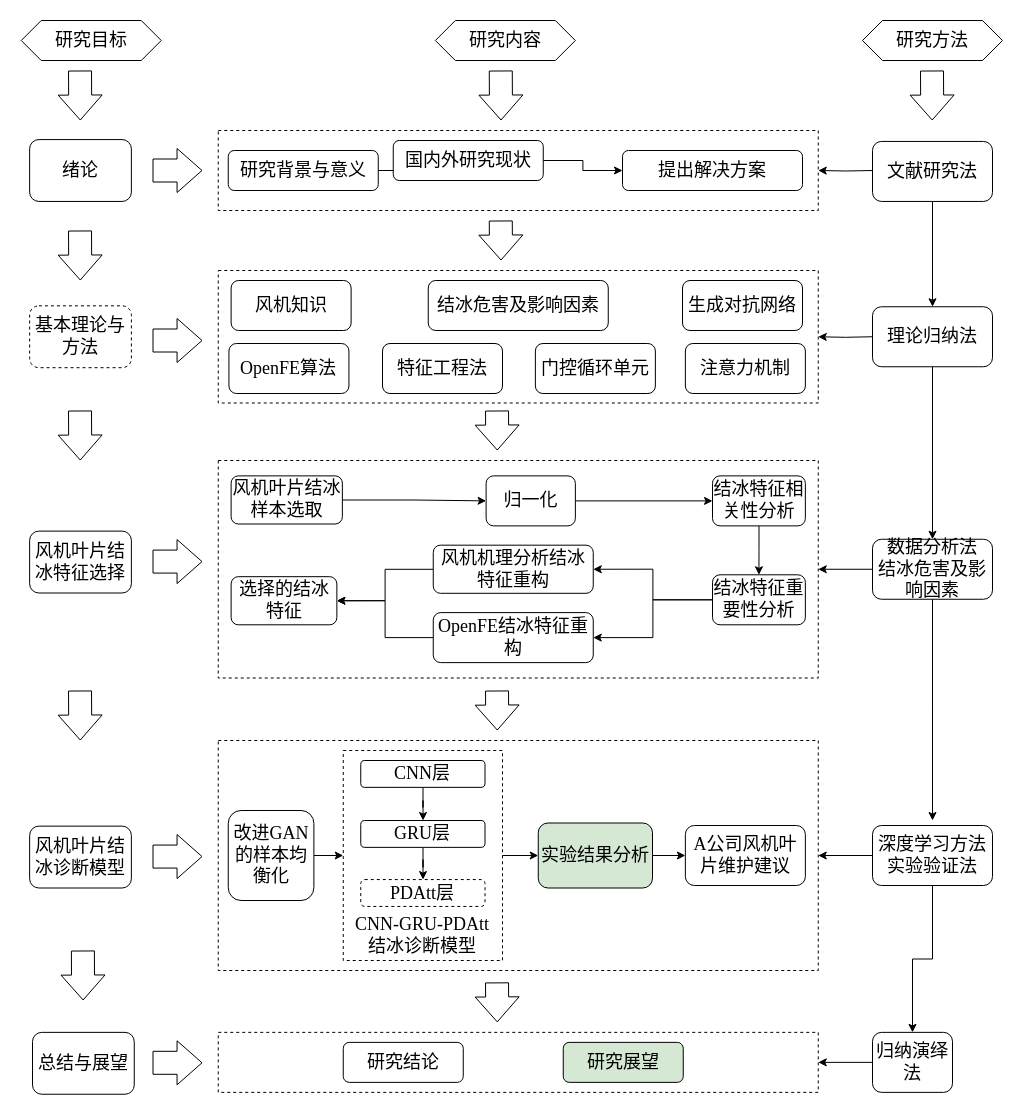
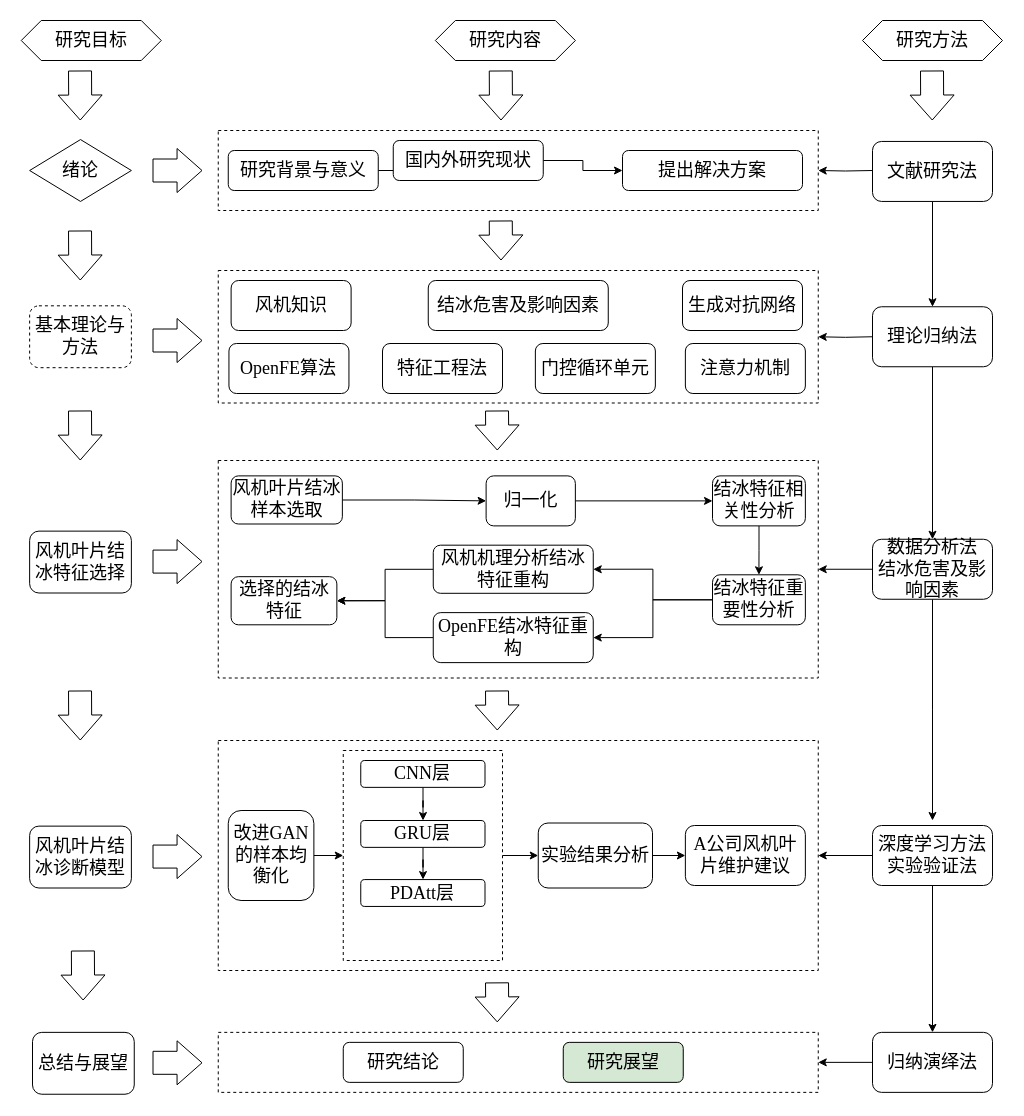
node "绪论": shape rounded rectangle -> diamond
node "实验结果分析": fillcolor #d5e8d4 -> #ffffff
node "PDAtt层": style dashed -> solid
node "CNN-GRU-PDAtt结冰诊断模型": removed
node "归纳演绎法": size 80x60 -> 120x60
